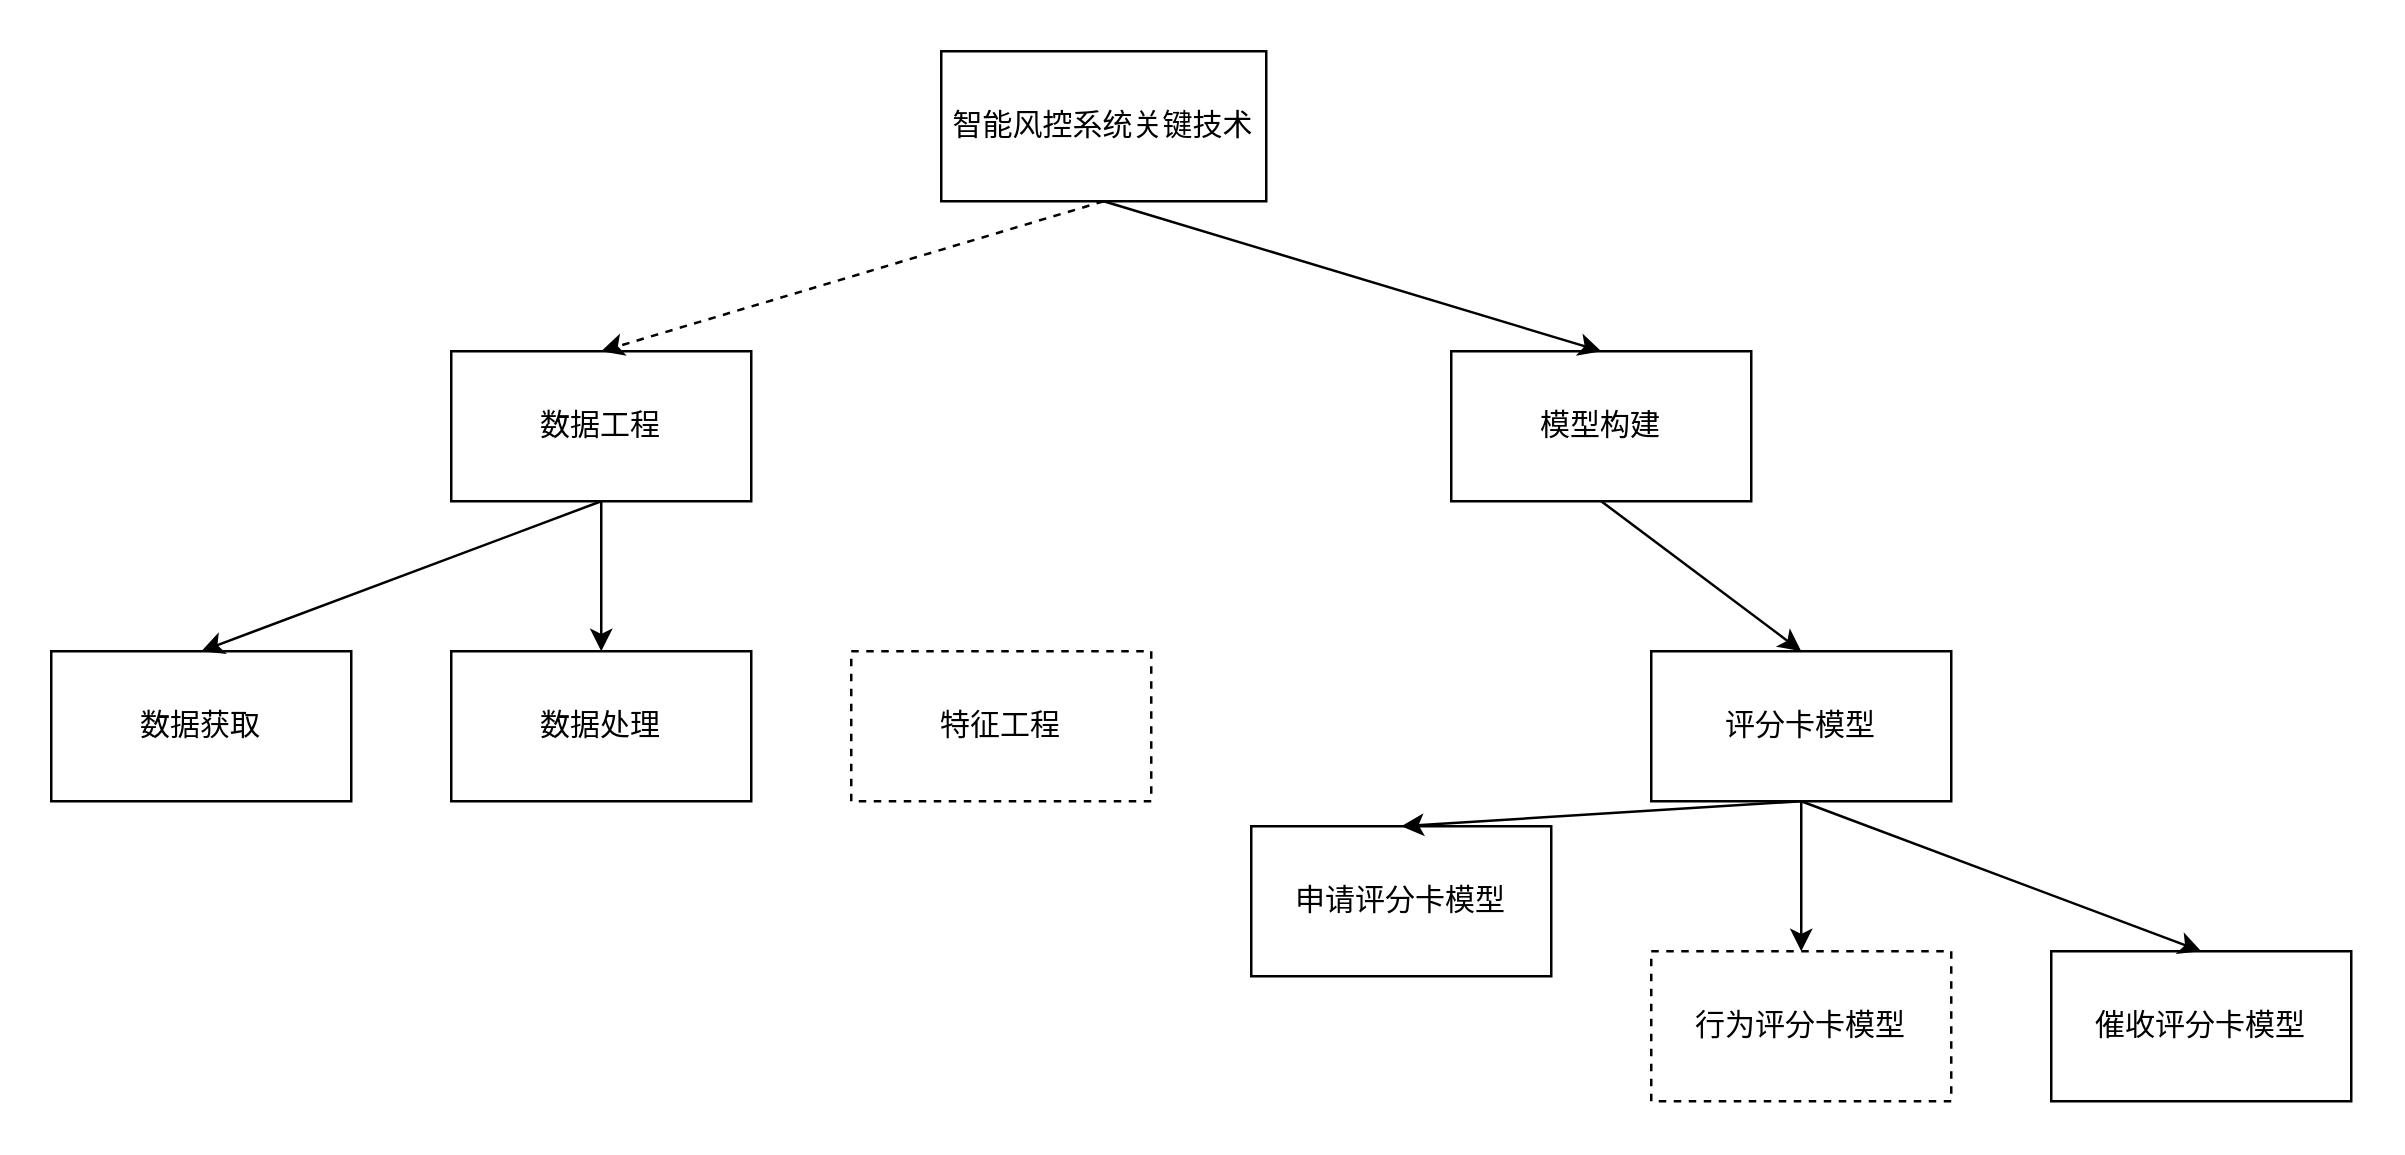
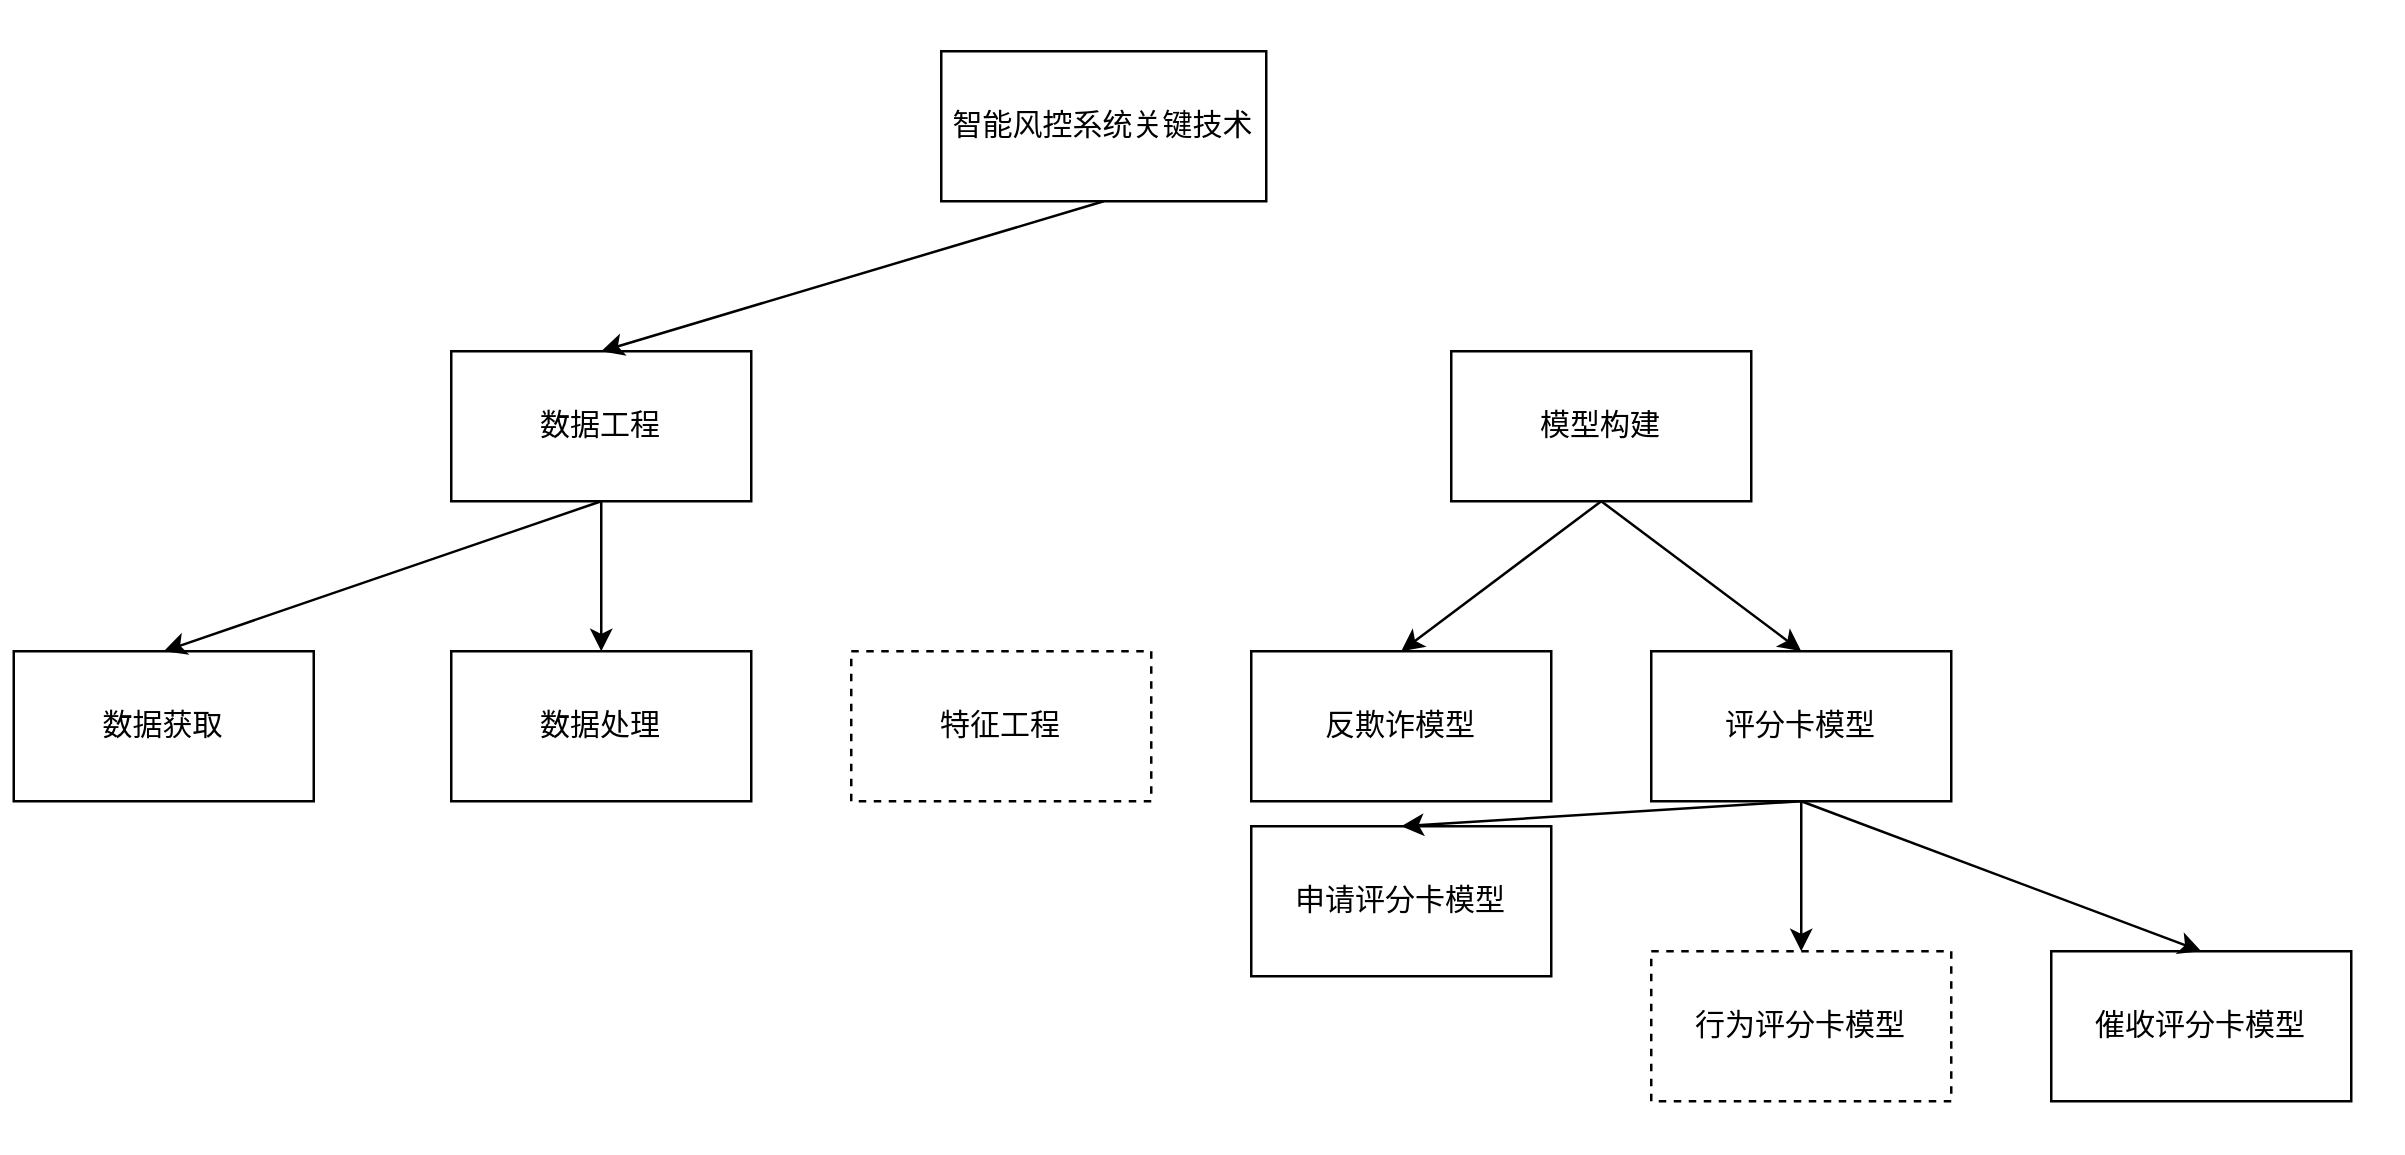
edge "智能风控系统关键技术" -> "模型构建": removed
edge "智能风控系统关键技术" -> "数据工程": style dashed -> solid
edge "模型构建" -> "反欺诈模型": added
node "数据获取": moved (201, 726) -> (164, 726)
node "反欺诈模型": added
